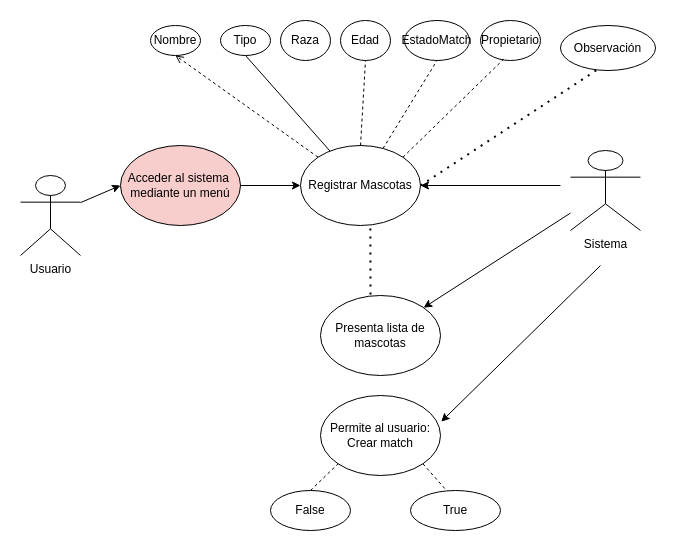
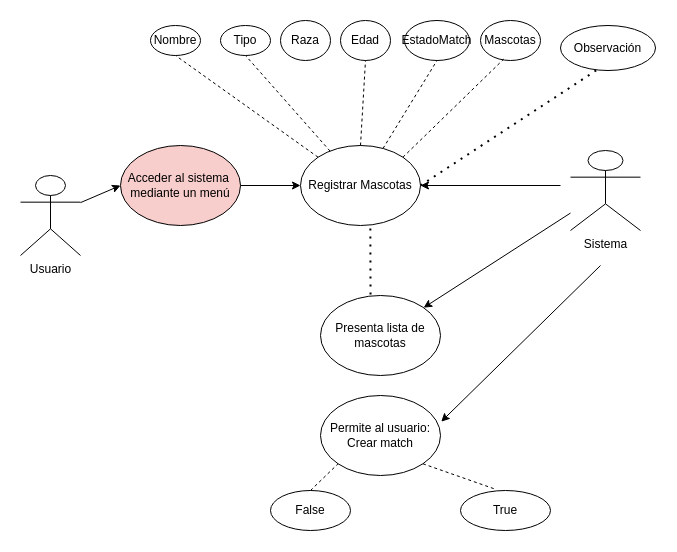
node "Propietario": label "Propietario" -> "Mascotas"
edge "Registrar Mascotas" -> "Nombre": arrowhead open -> none
edge "Tipo" -- "Registrar Mascotas": style solid -> dashed
node "True": moved (456, 511) -> (506, 511)
